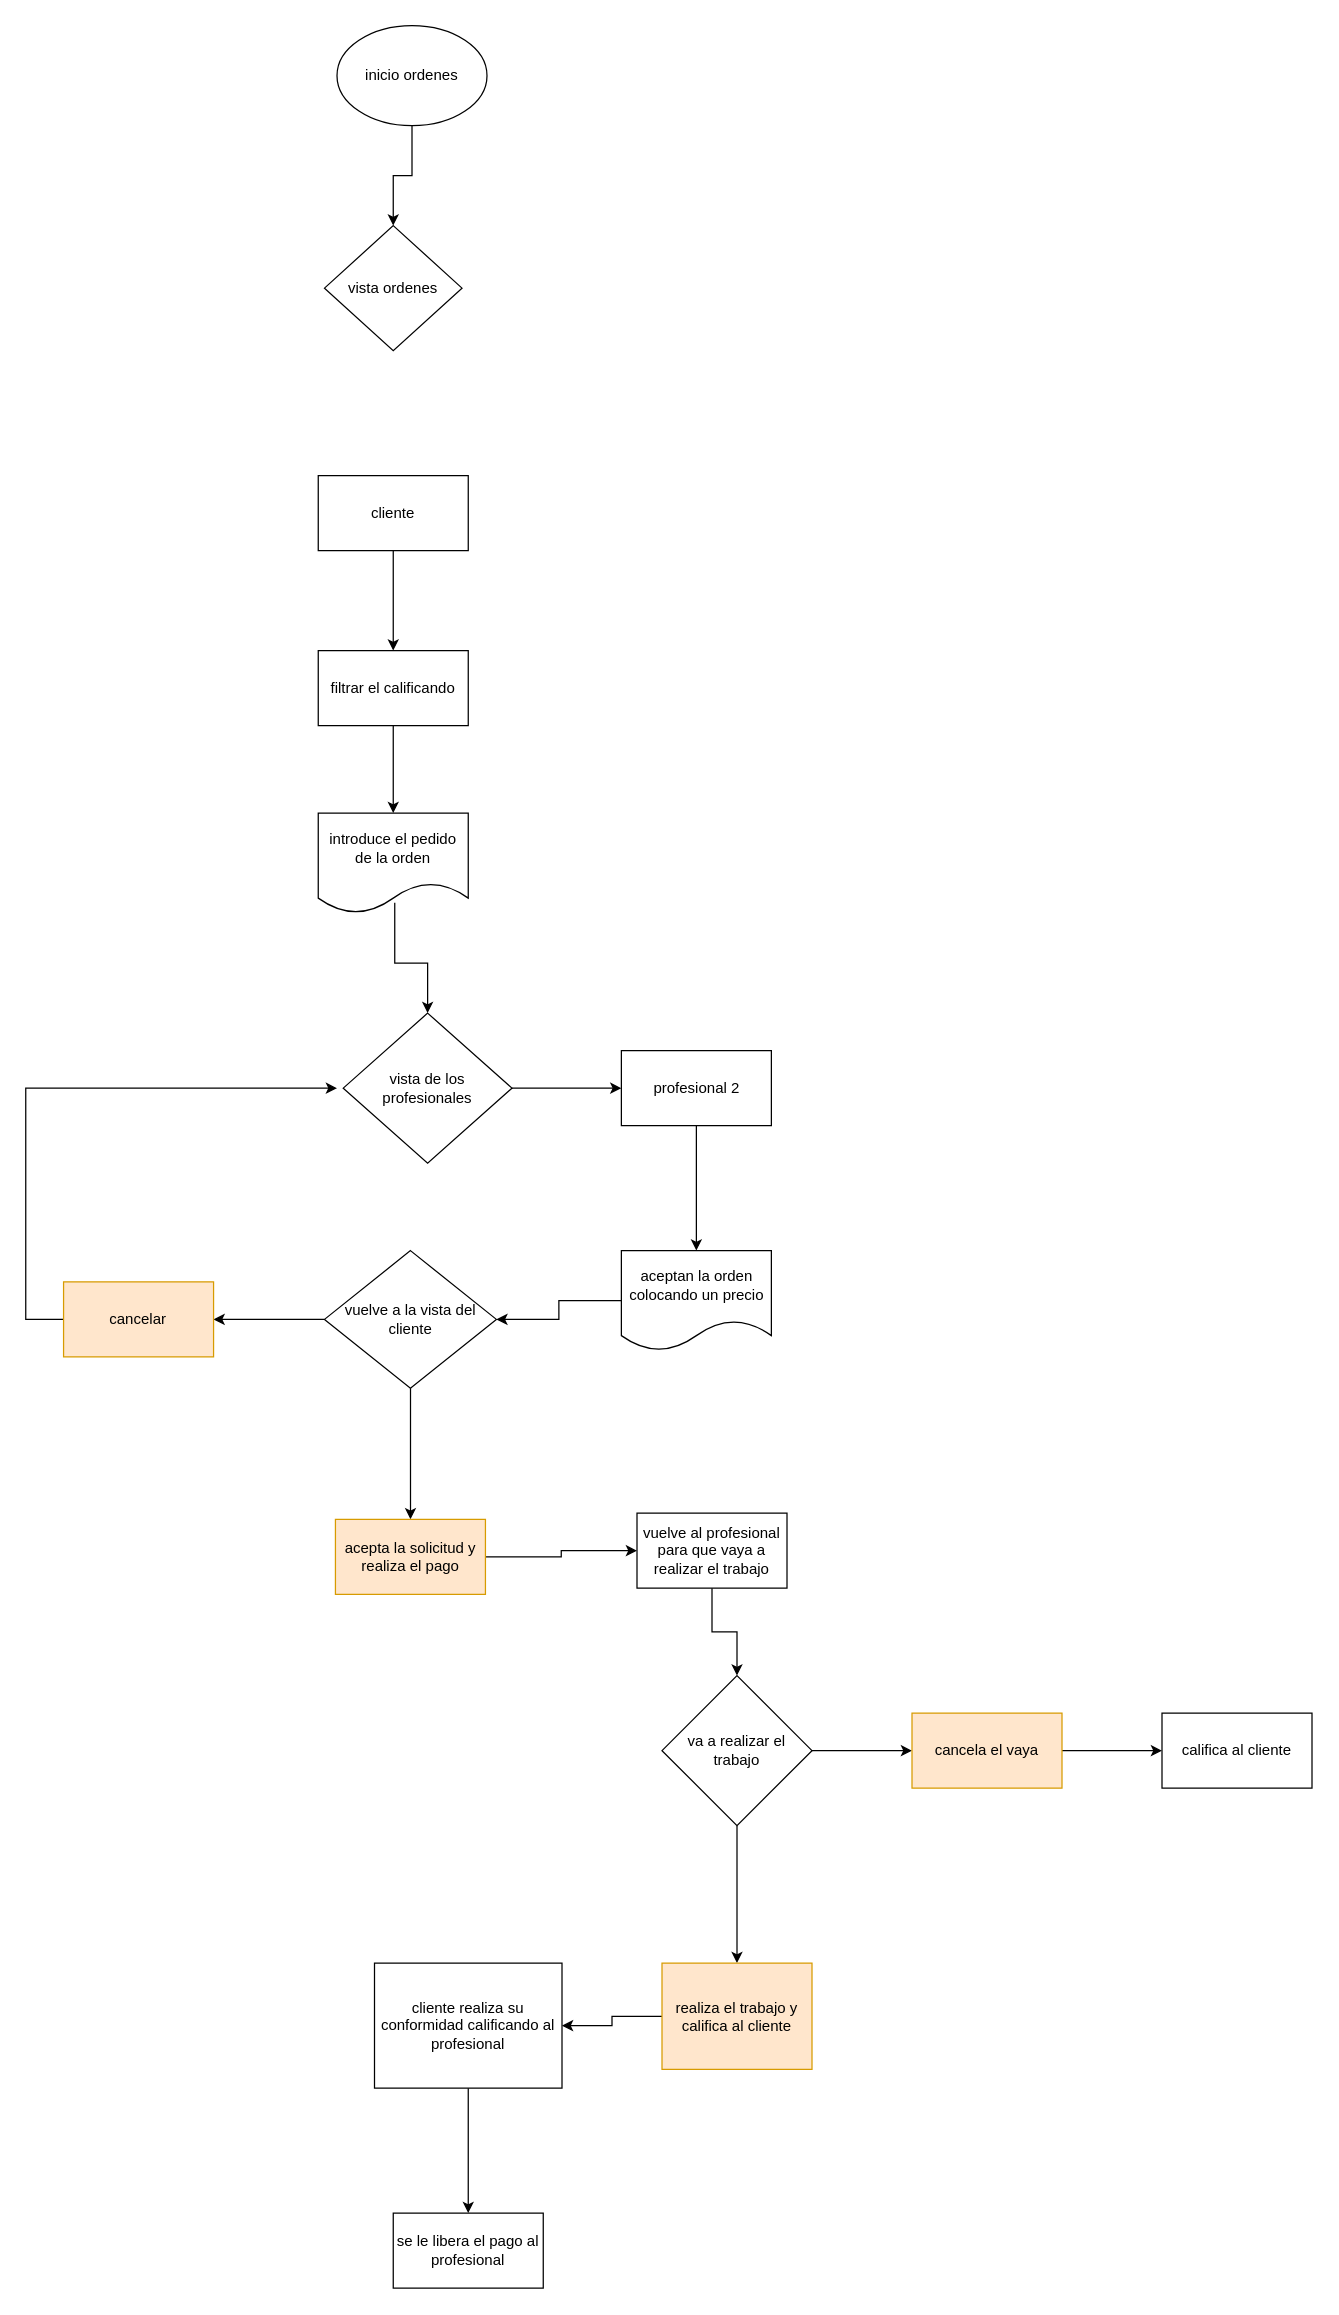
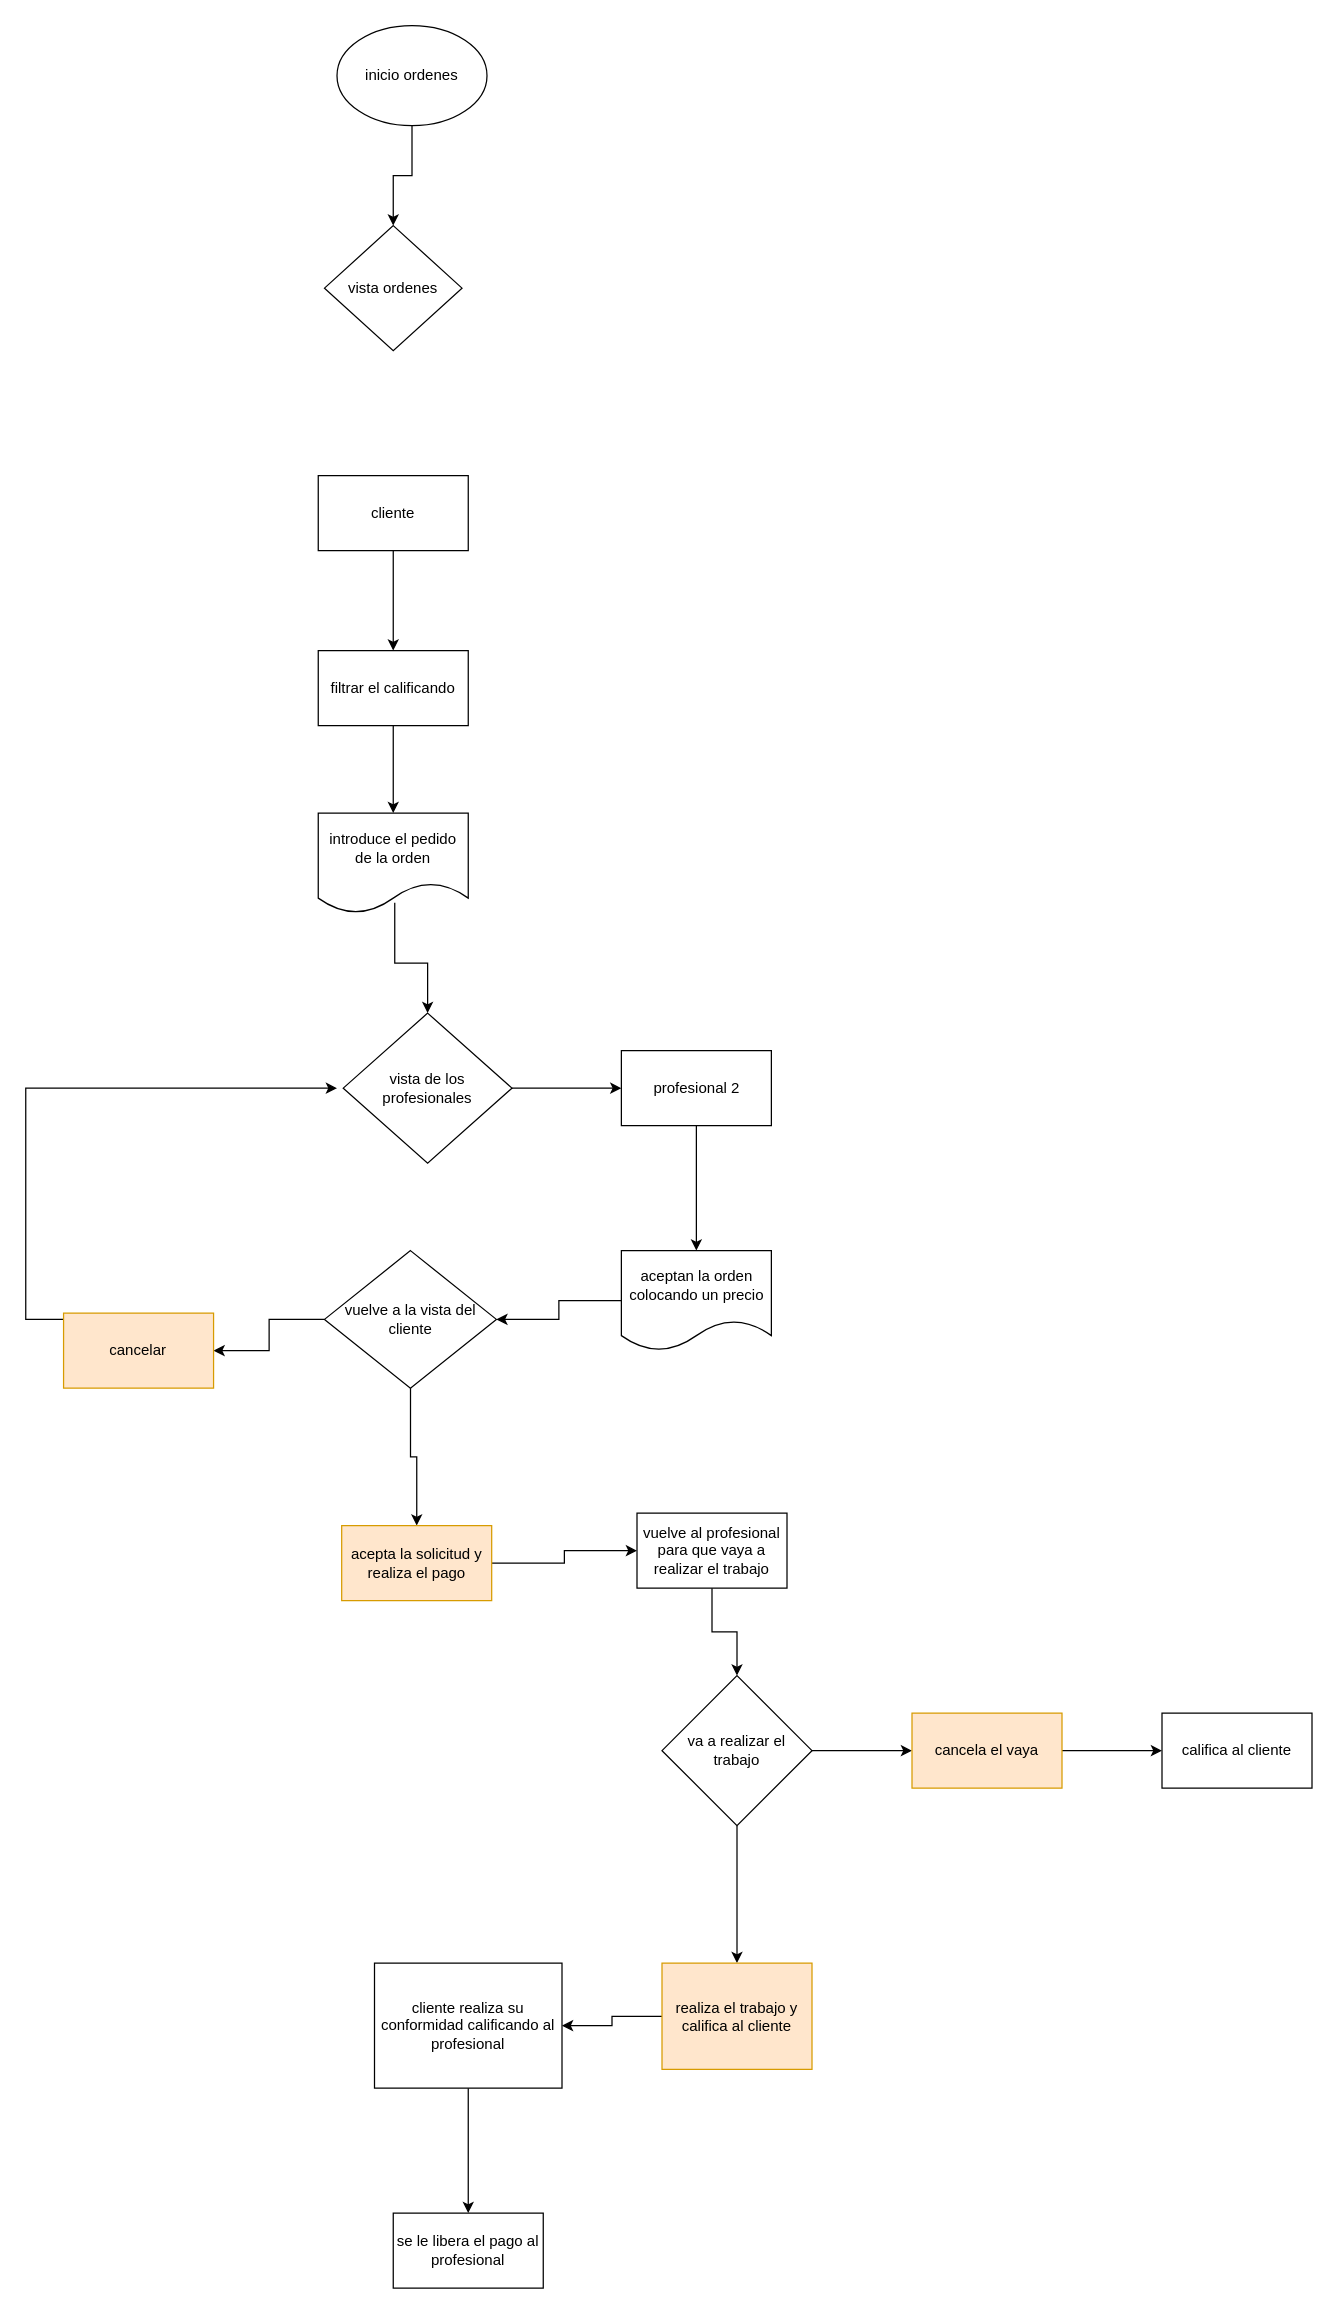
node "cancelar": moved (138, 1319) -> (138, 1351)
node "acepta la solicitud y realiza el pago": moved (410, 1557) -> (417, 1563)
